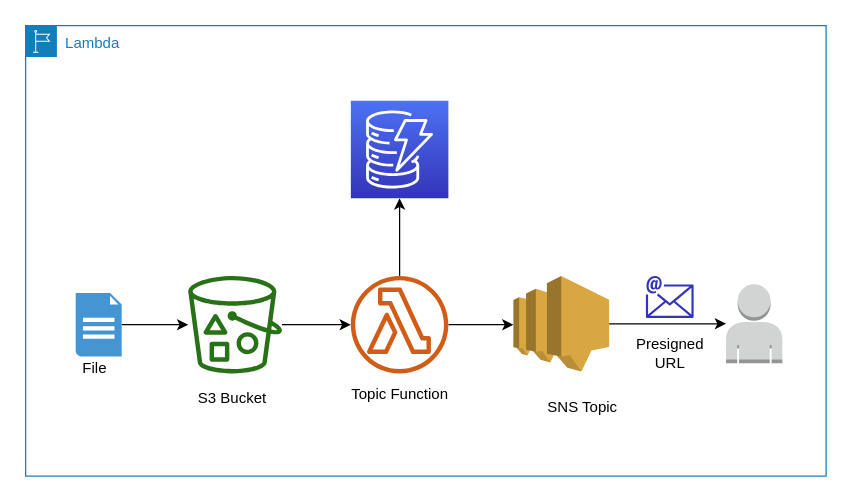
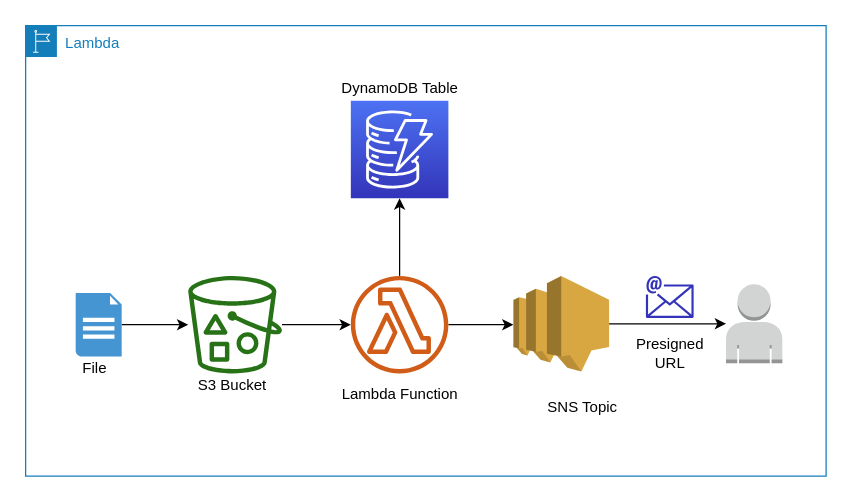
node "DynamoDB Table": added
node "Topic Function": label "Topic Function" -> "Lambda Function"
node "S3 Bucket": moved (232, 398) -> (232, 386)
